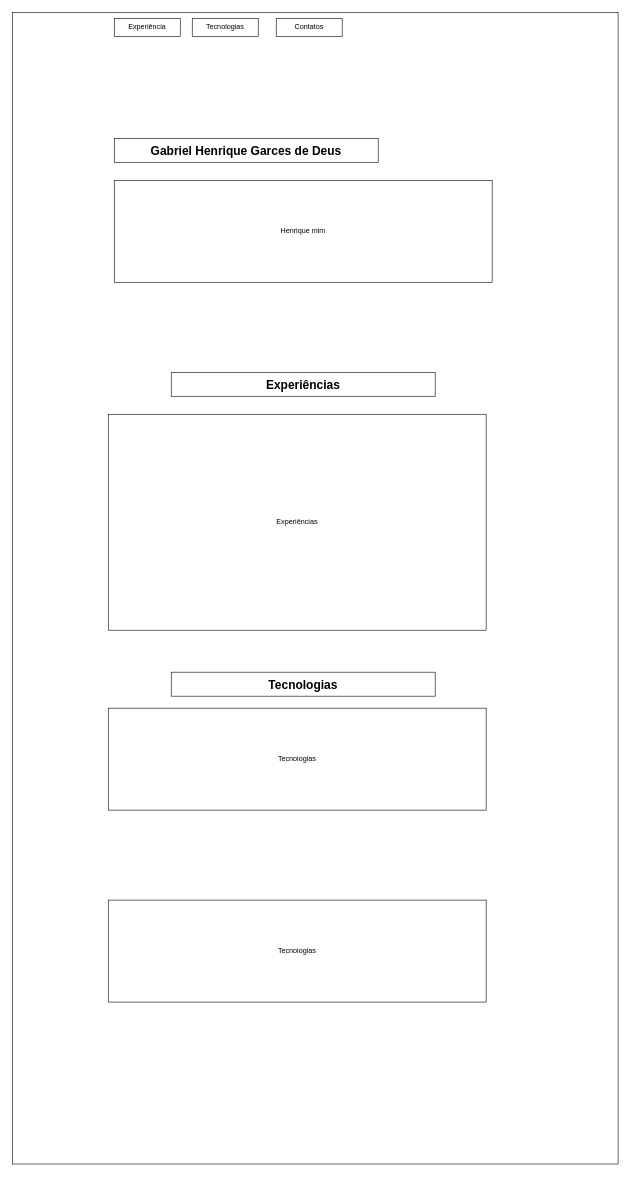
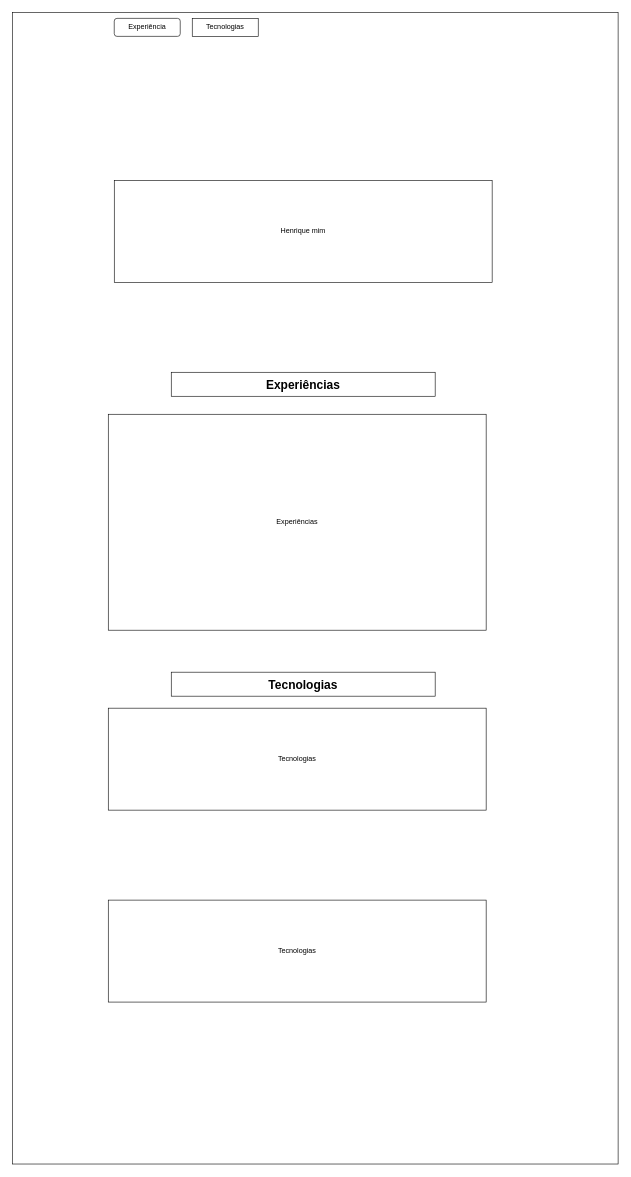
node "Experiência": shape rectangle -> rounded rectangle
node "Contatos": removed
node "Gabriel Henrique Garces de Deus": removed
